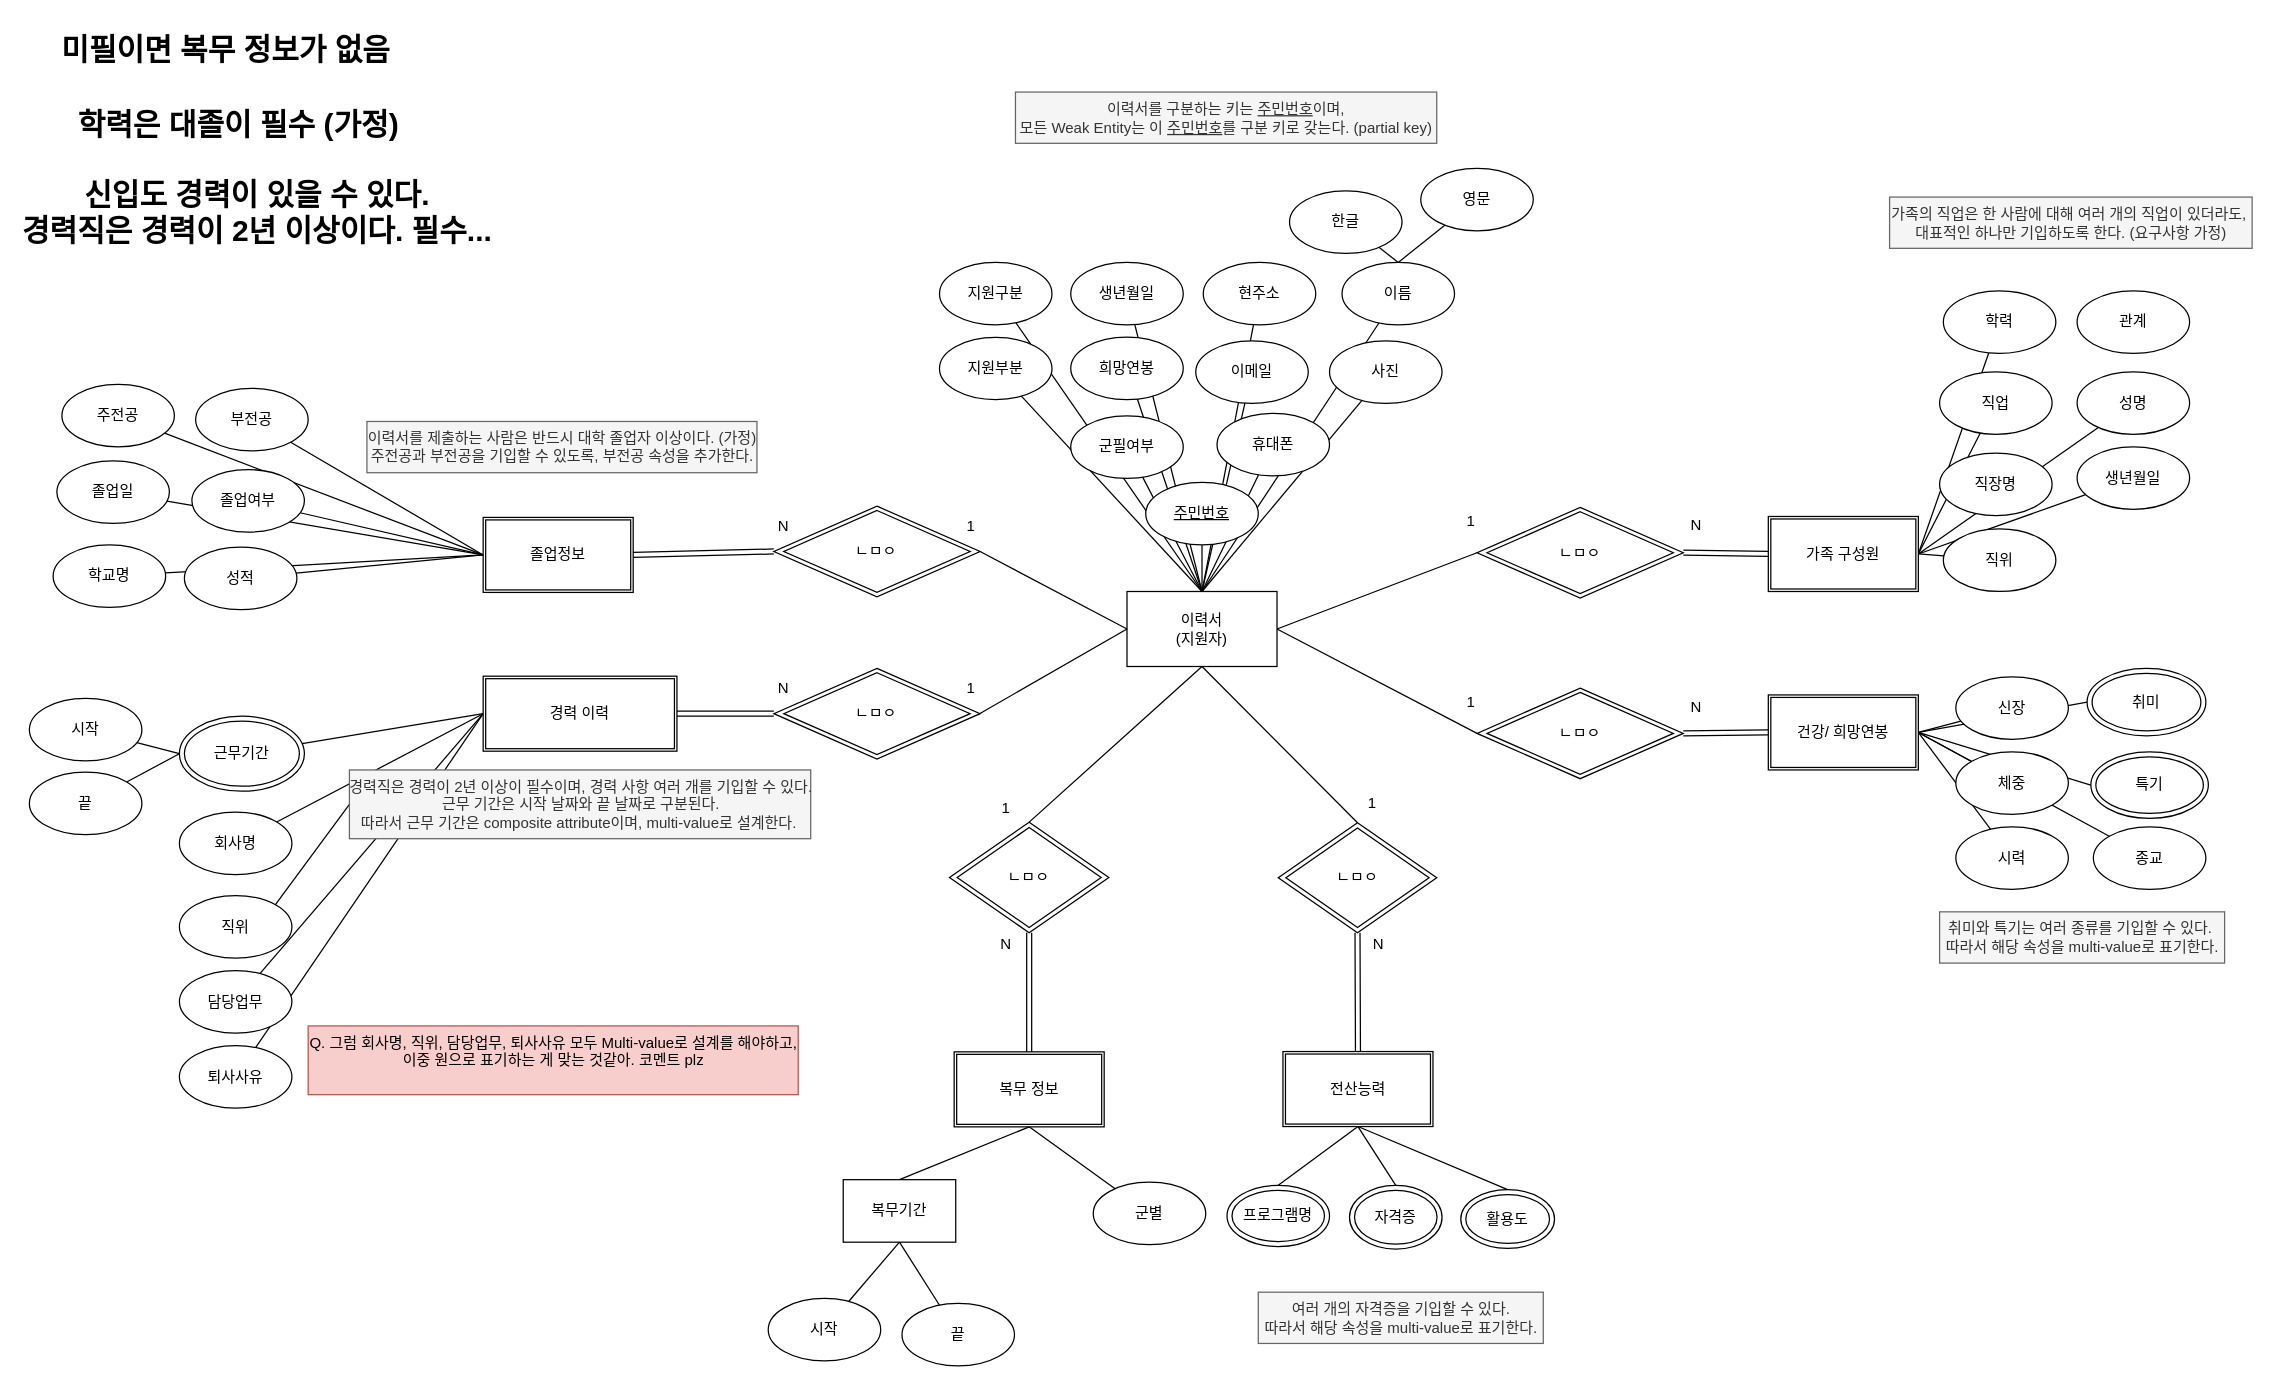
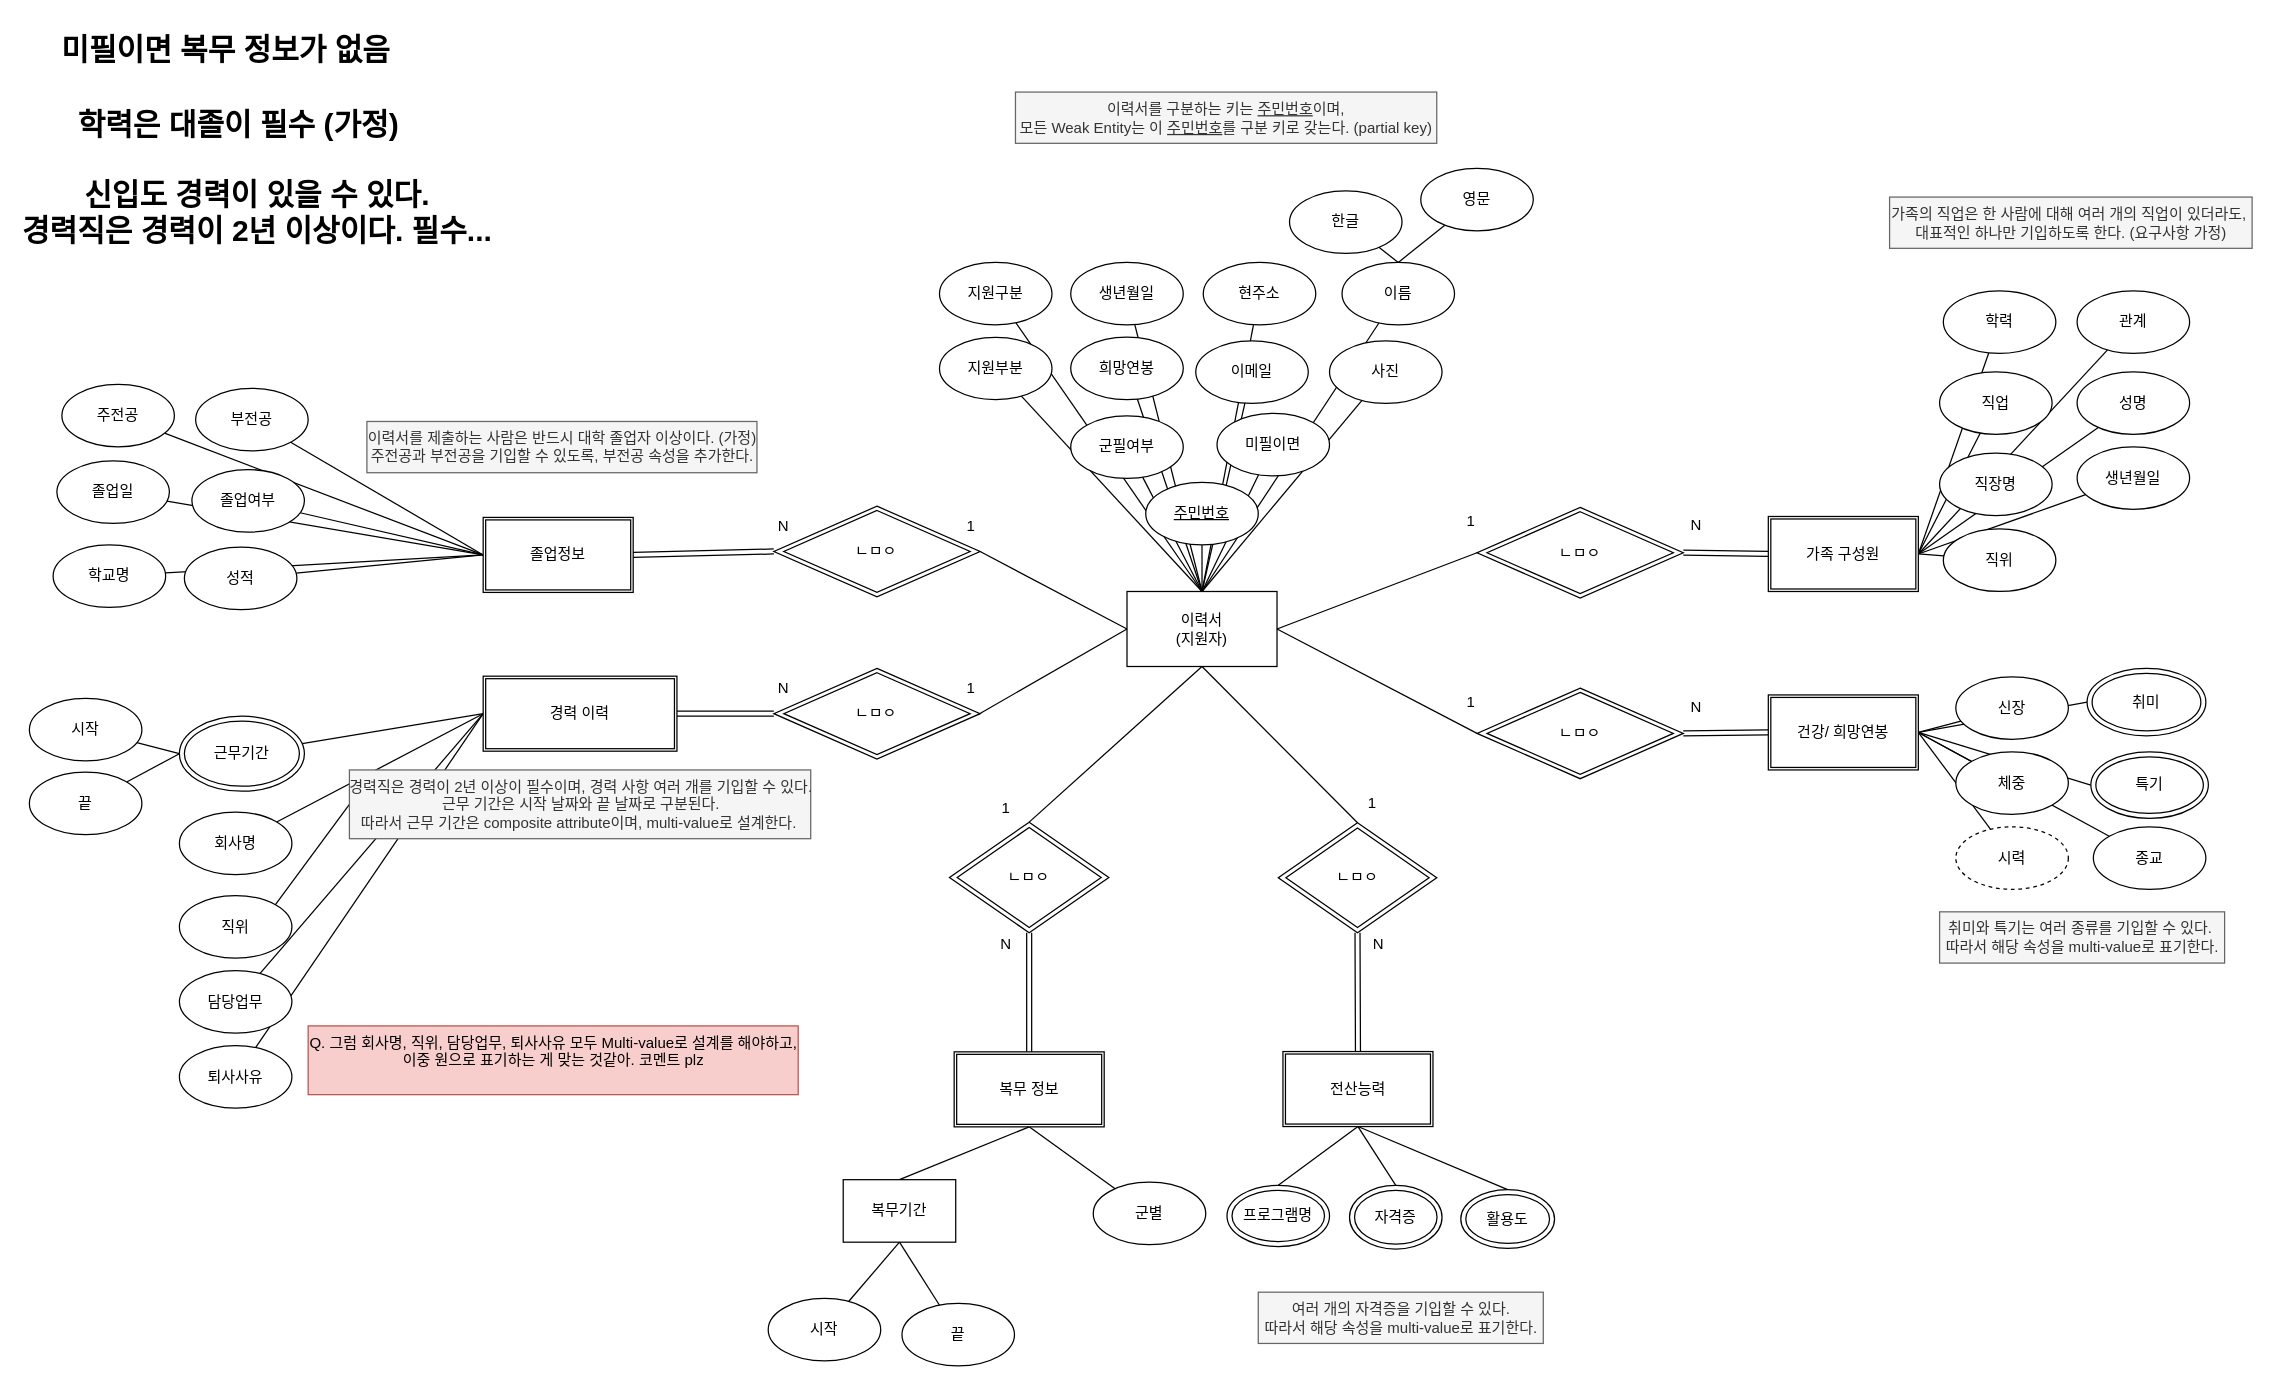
edge "관계" -- "가족 구성원": added
node "휴대폰": label "휴대폰" -> "미필이면"
node "시력": style solid -> dashed
